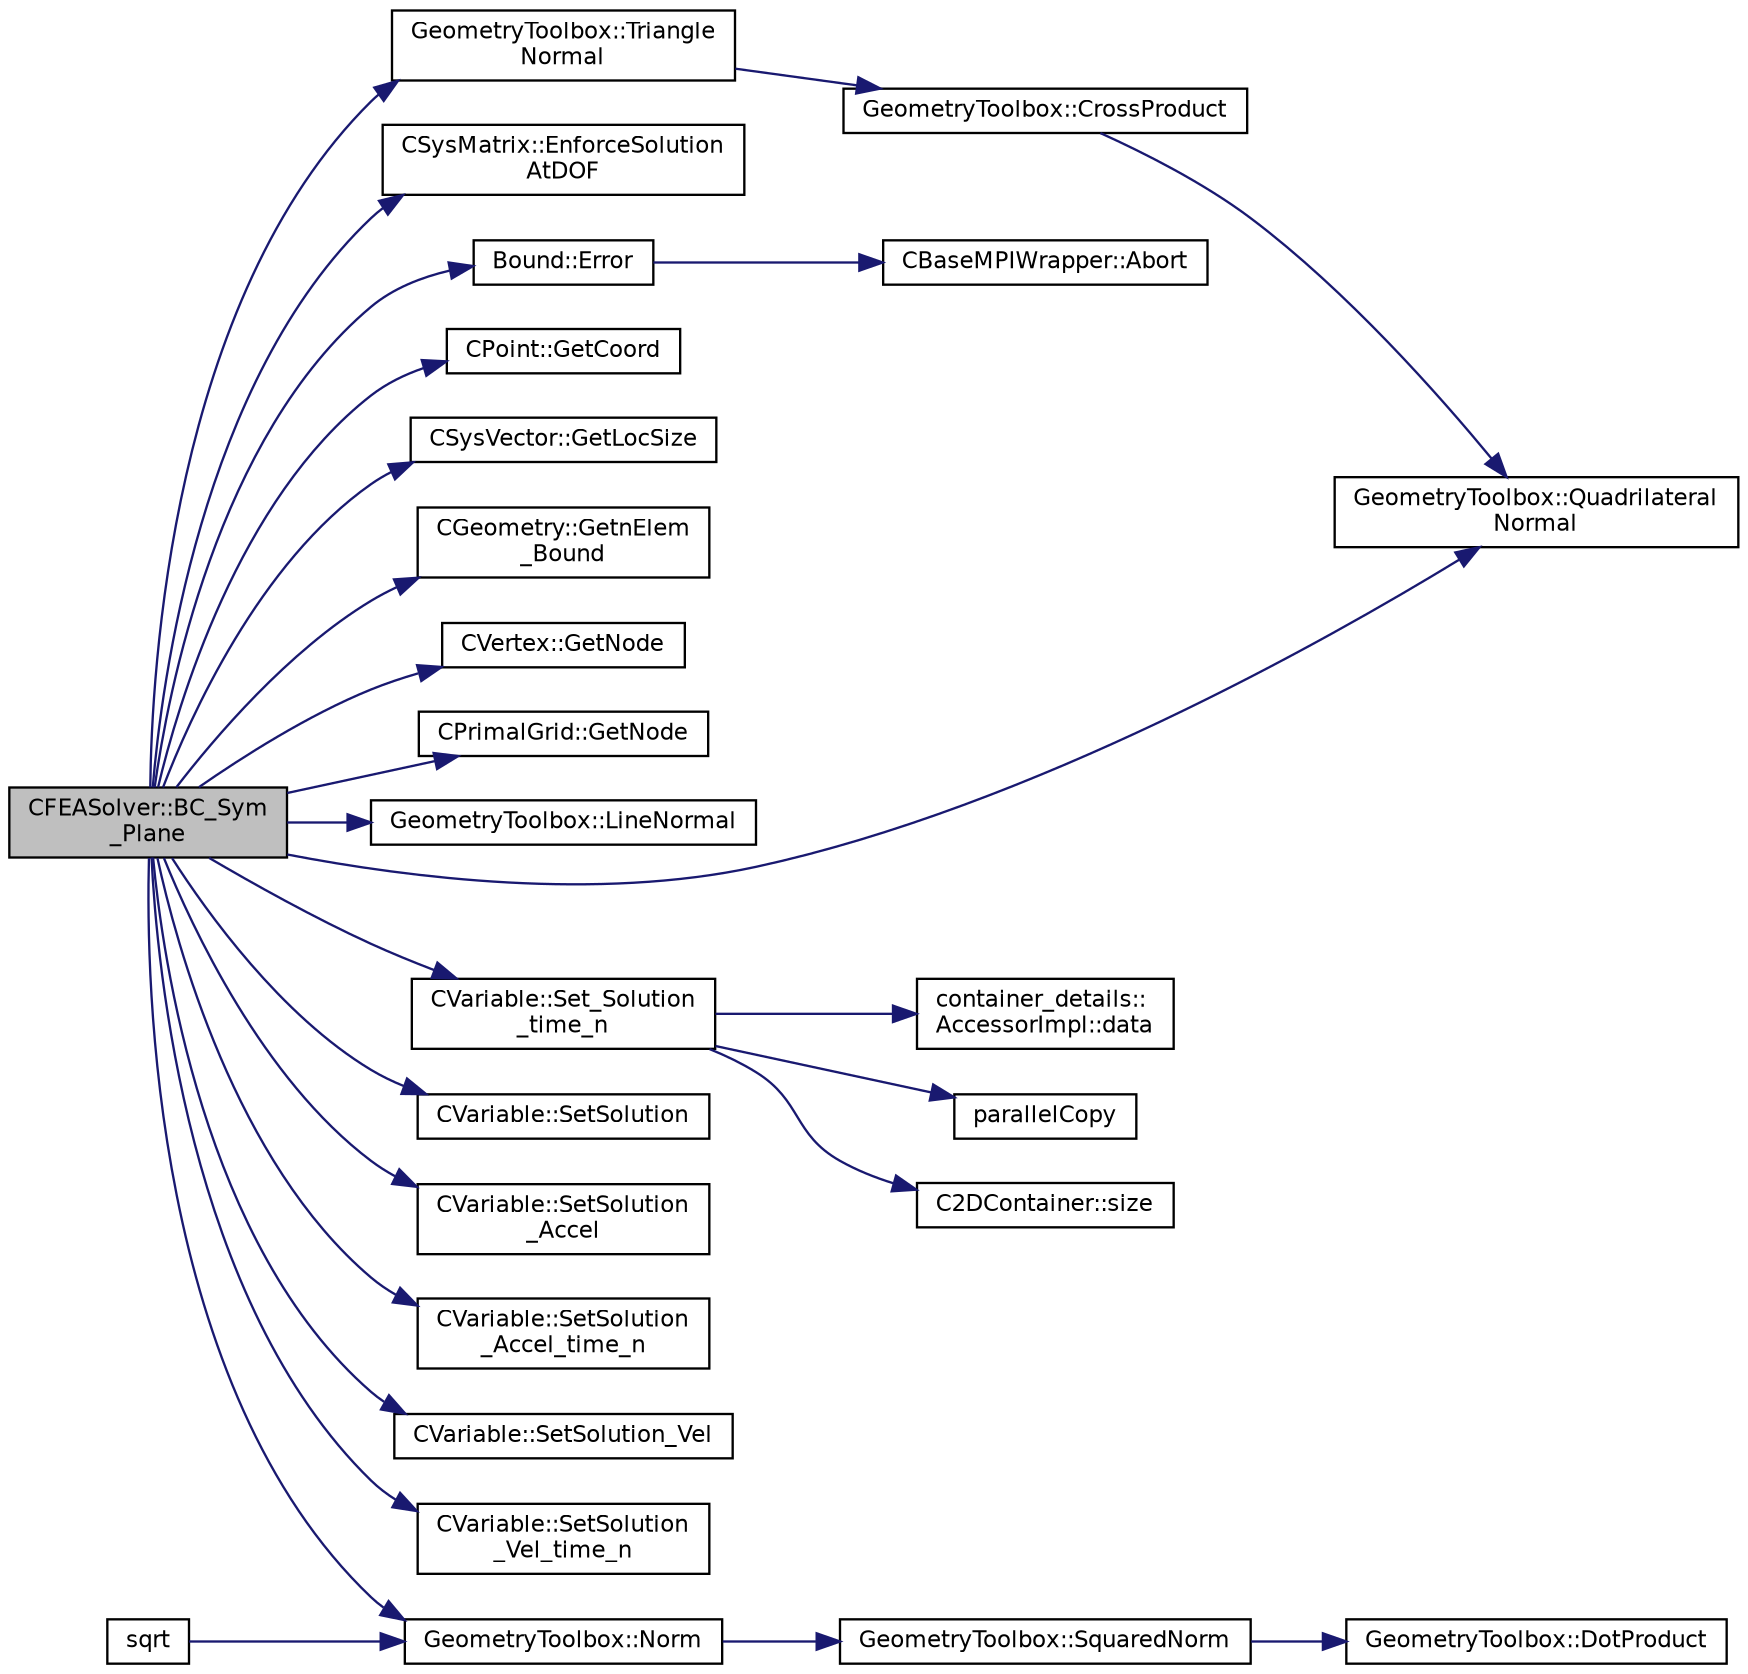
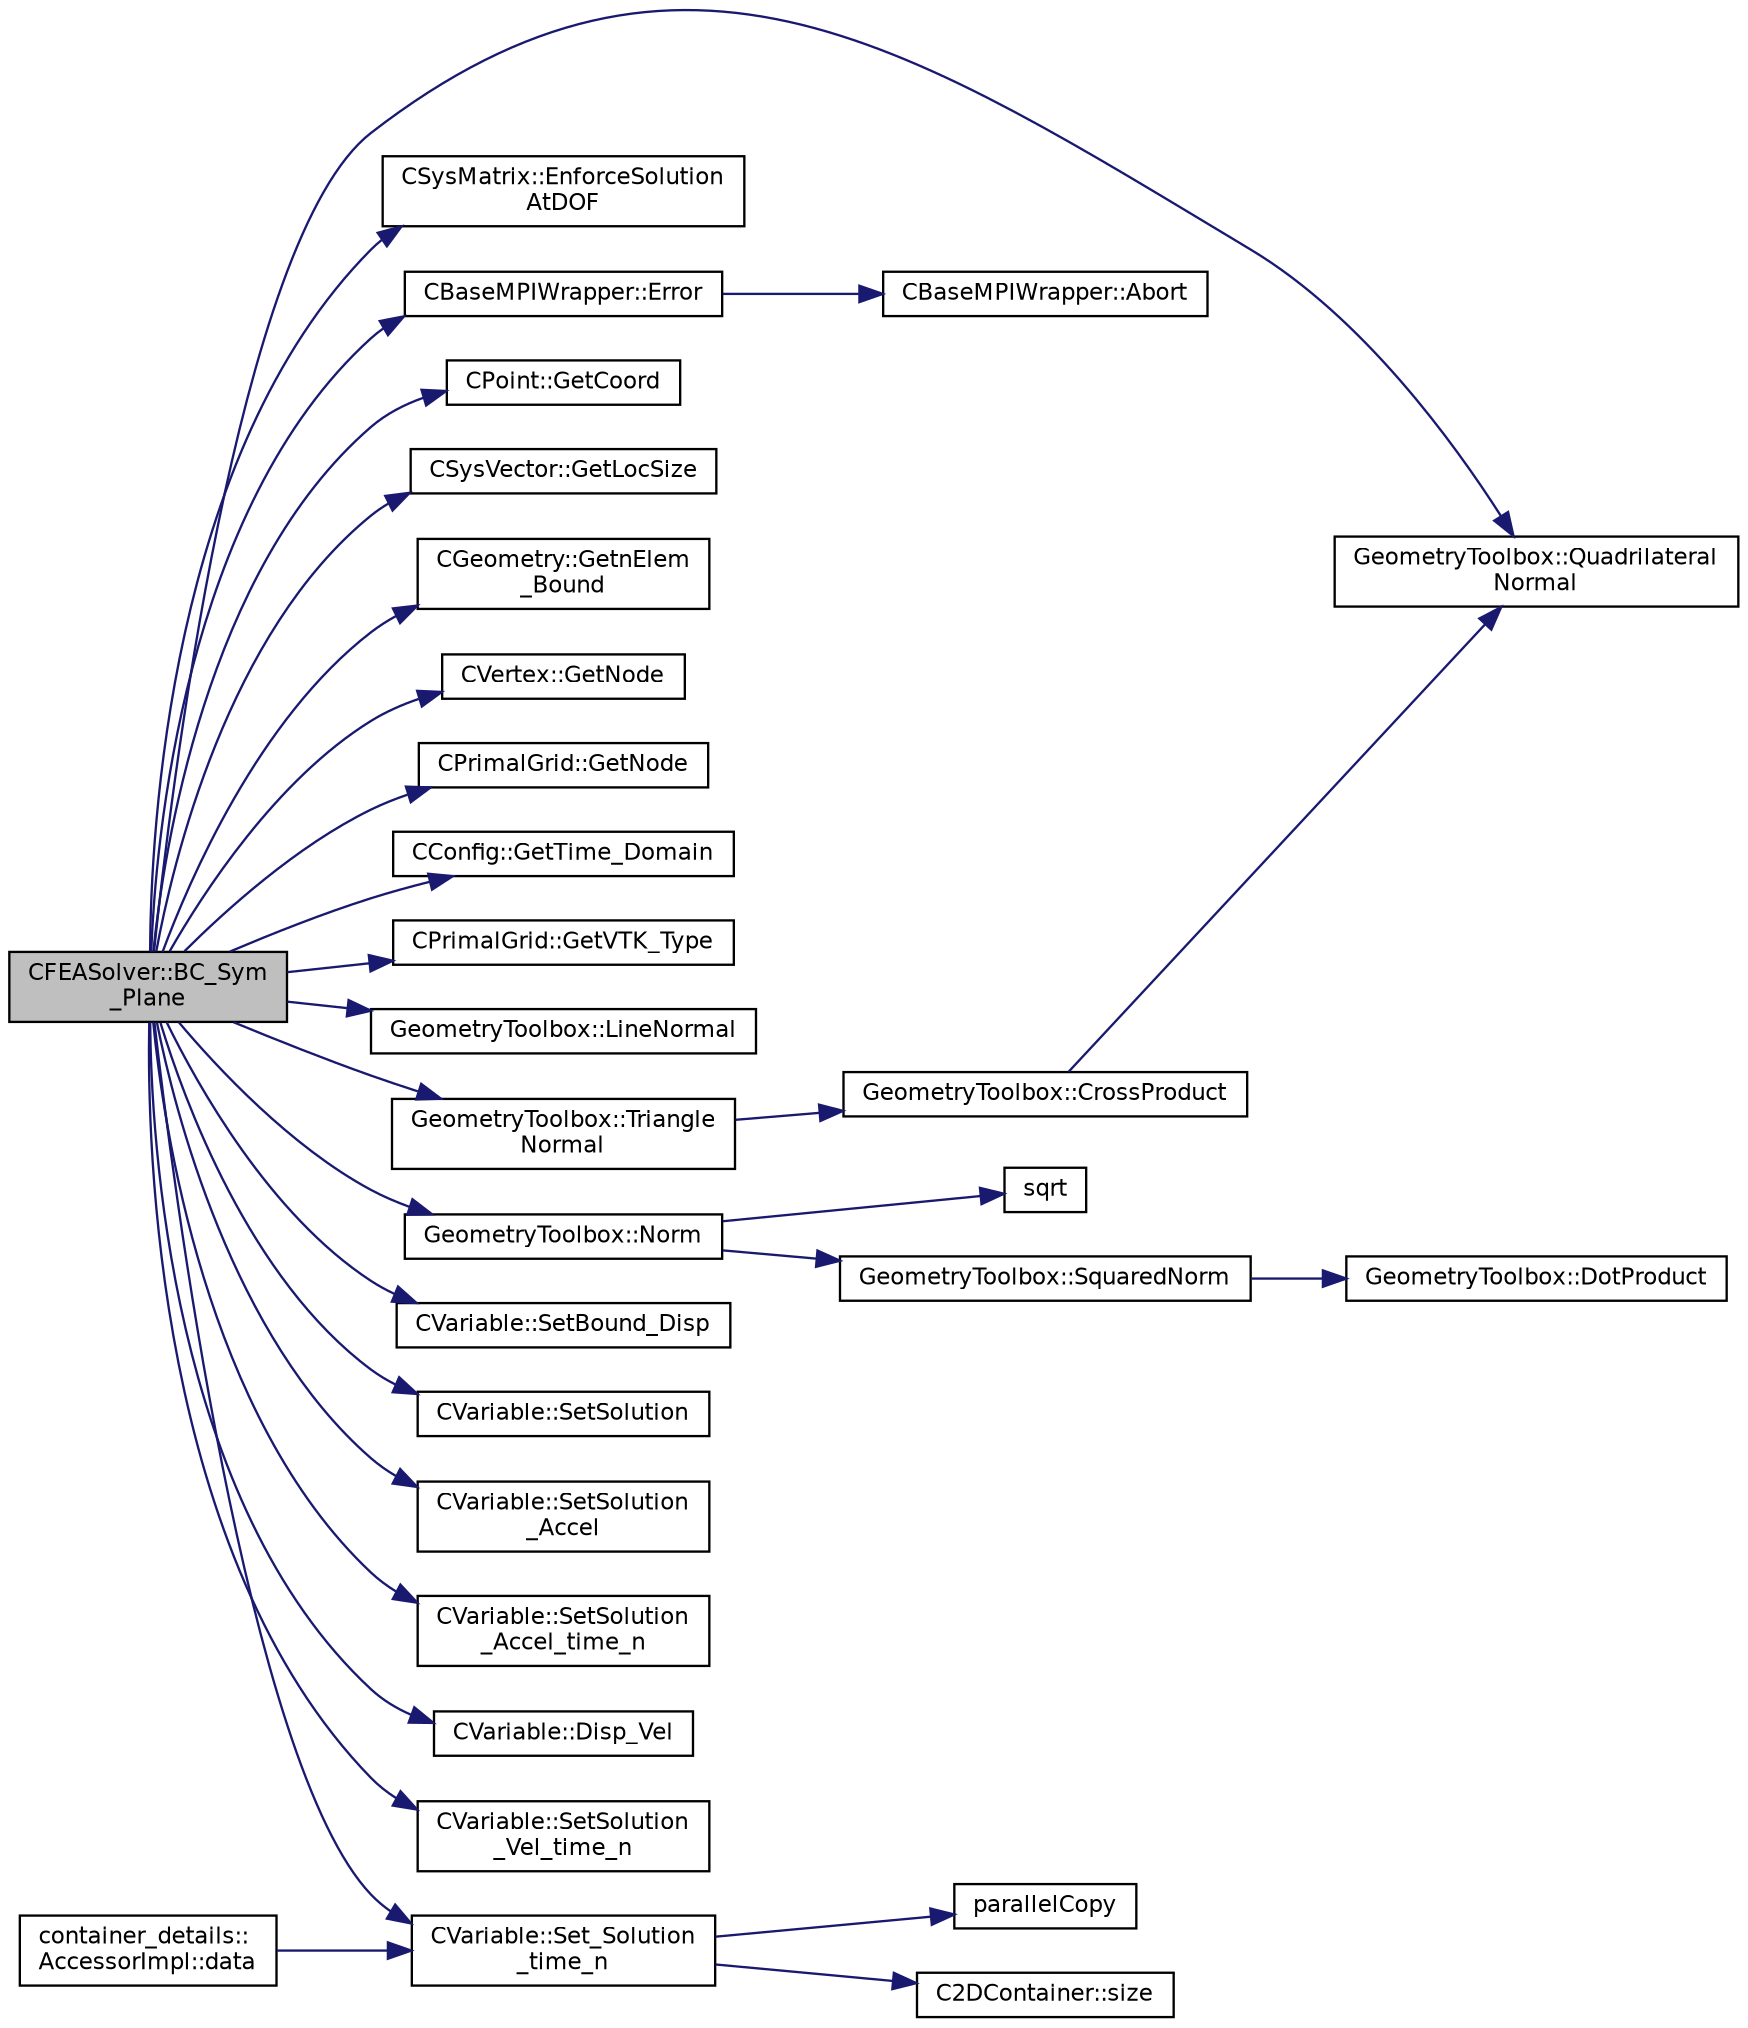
node "Bound::Error": label "Bound::Error" -> "CBaseMPIWrapper::Error"
node "CConfig::GetTime_Domain": added
node "CPrimalGrid::GetVTK_Type": added
edge "CVariable::Set_Solution _time_n" -> "container_details:: AccessorImpl::data": reversed
node "CVariable::SetBound_Disp": added
node "CVariable::SetSolution_Vel": label "CVariable::SetSolution_Vel" -> "CVariable::Disp_Vel"
edge "sqrt" -> "GeometryToolbox::Norm": reversed
